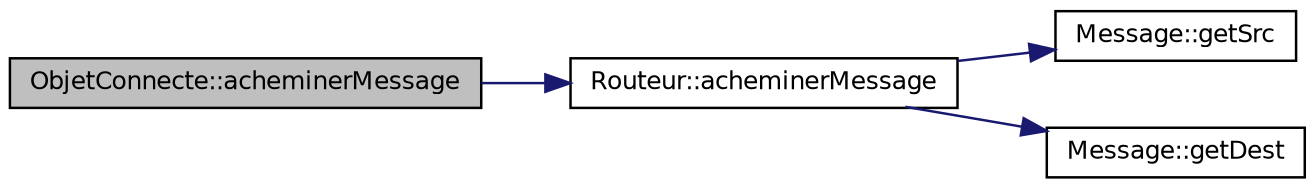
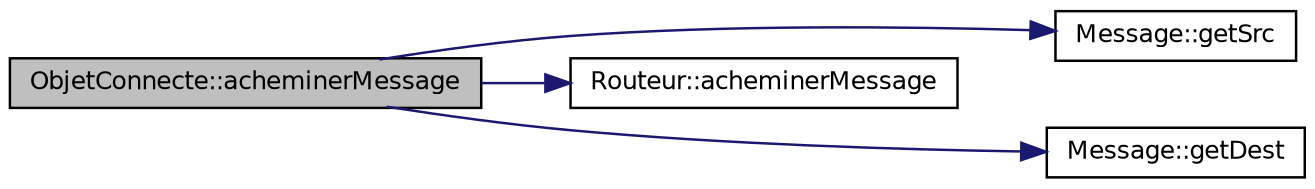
edge "Routeur::acheminerMessage" -> "Message::getSrc": now "ObjetConnecte::acheminerMessage" -> "Message::getSrc"
edge "Routeur::acheminerMessage" -> "Message::getDest": now "ObjetConnecte::acheminerMessage" -> "Message::getDest"
